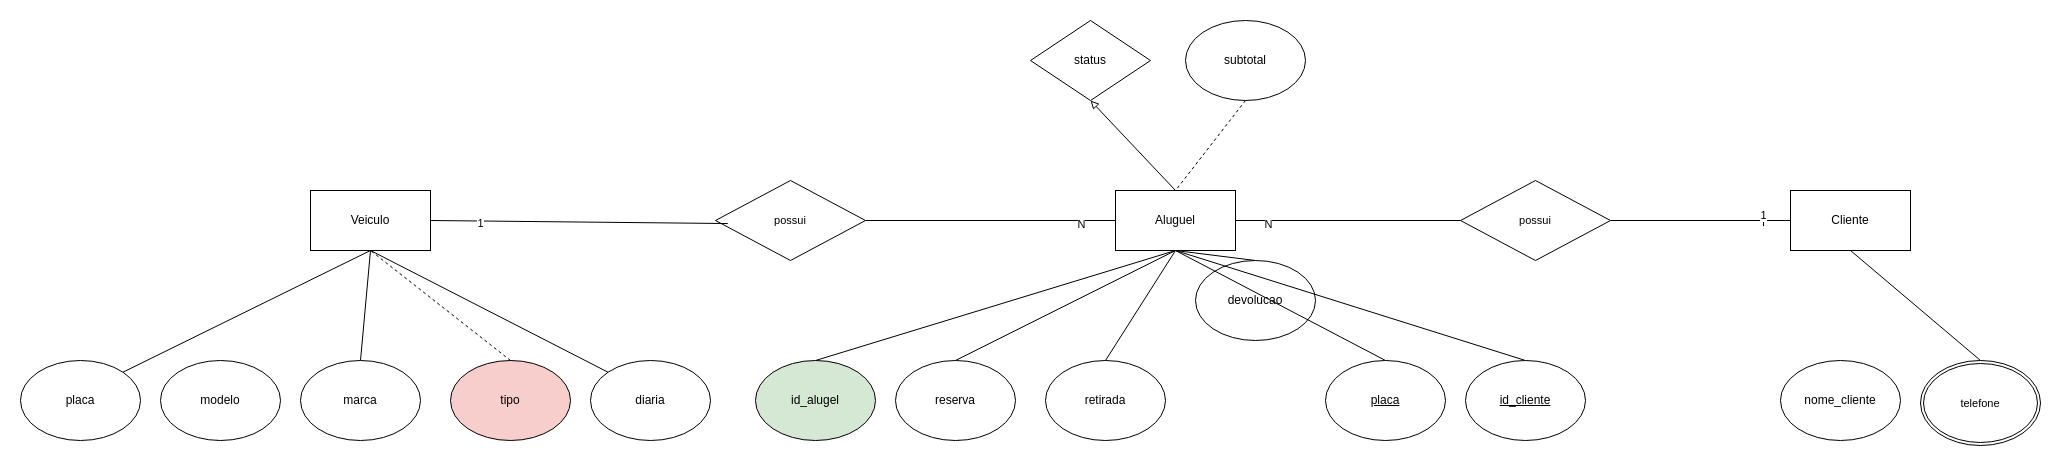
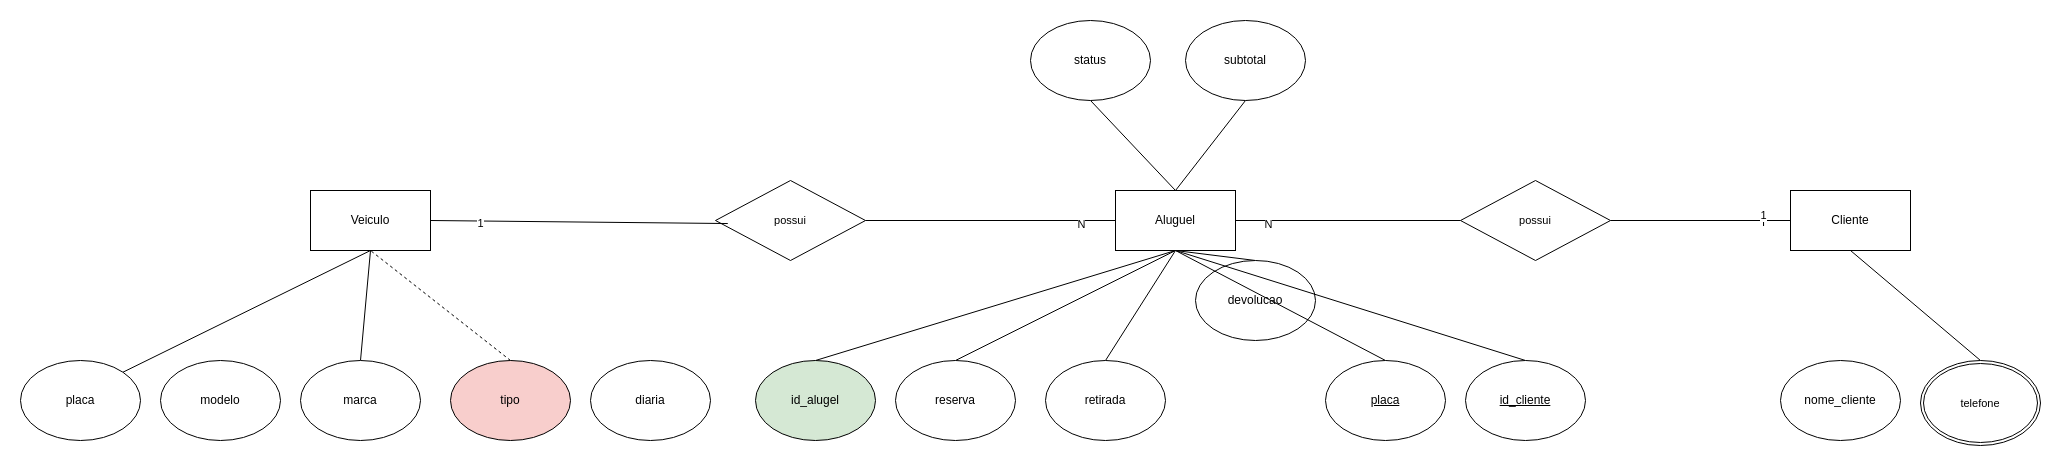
node "status": shape diamond -> ellipse
edge "Aluguel" -> "status": arrowhead block -> none
edge "subtotal" -- "Aluguel": style dashed -> solid
edge "Veiculo" -- "diaria": removed
